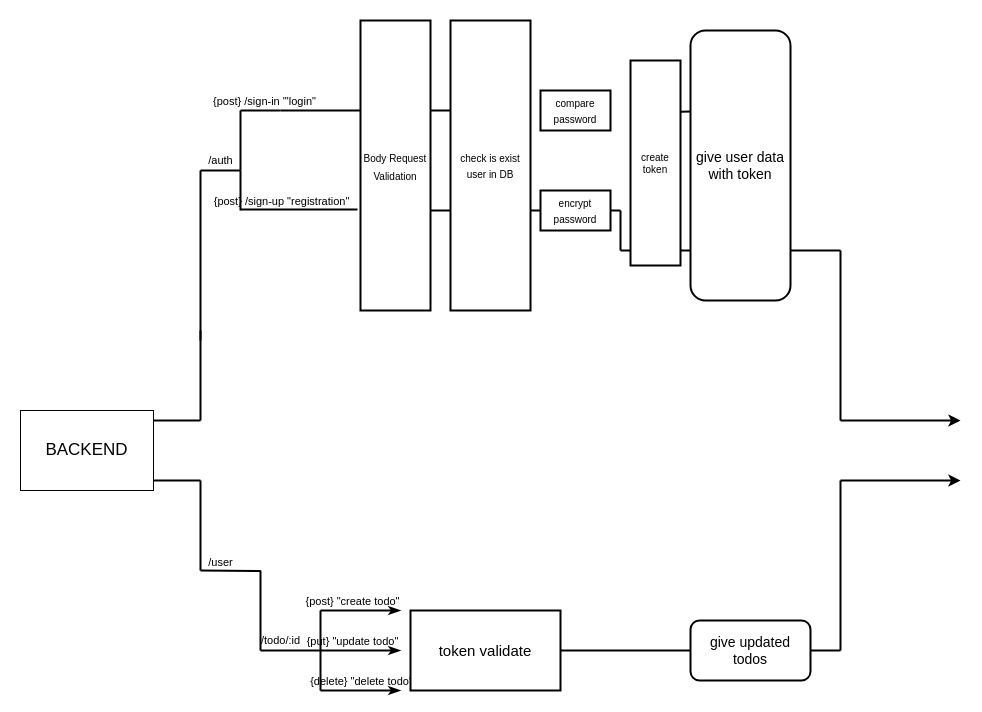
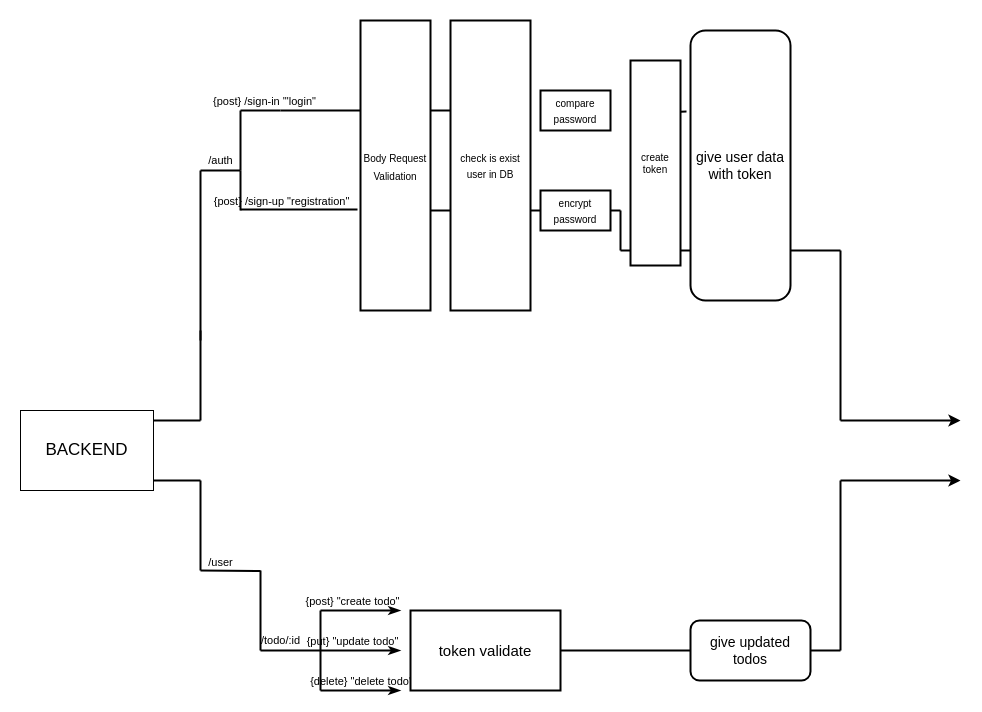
edge "create token" -- "give user data with token": style solid -> dashed
